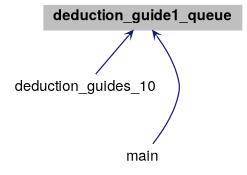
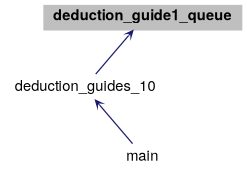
edge "main" -> "deduction_guide1_queue": now "main" -> "deduction_guides_10"
